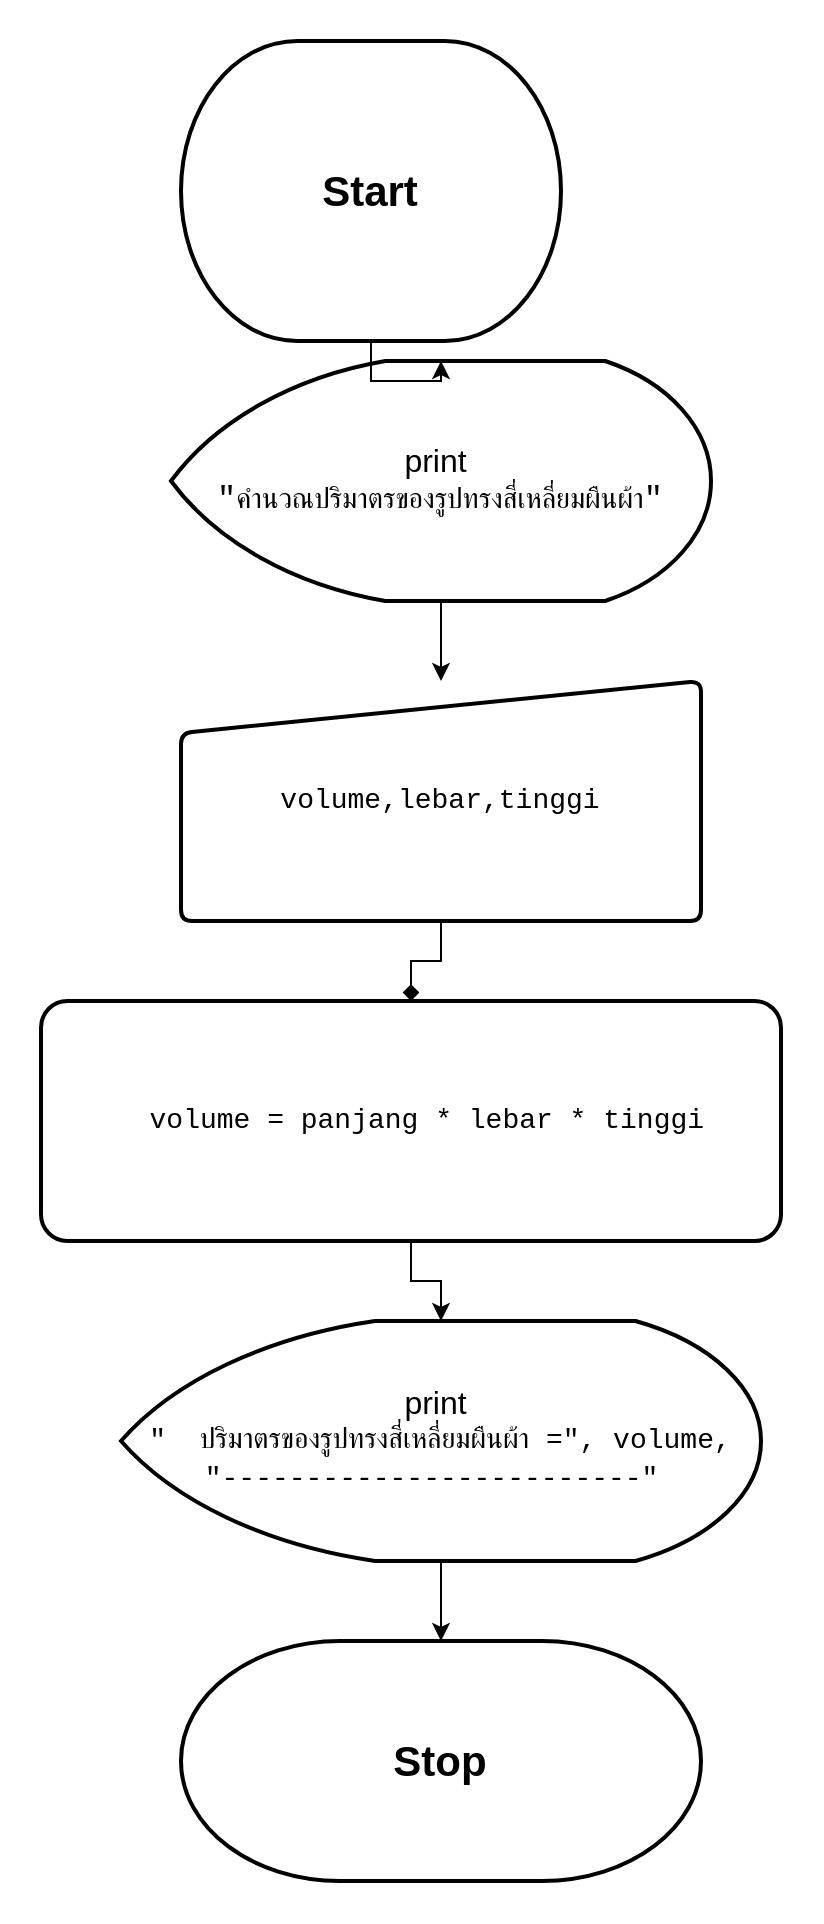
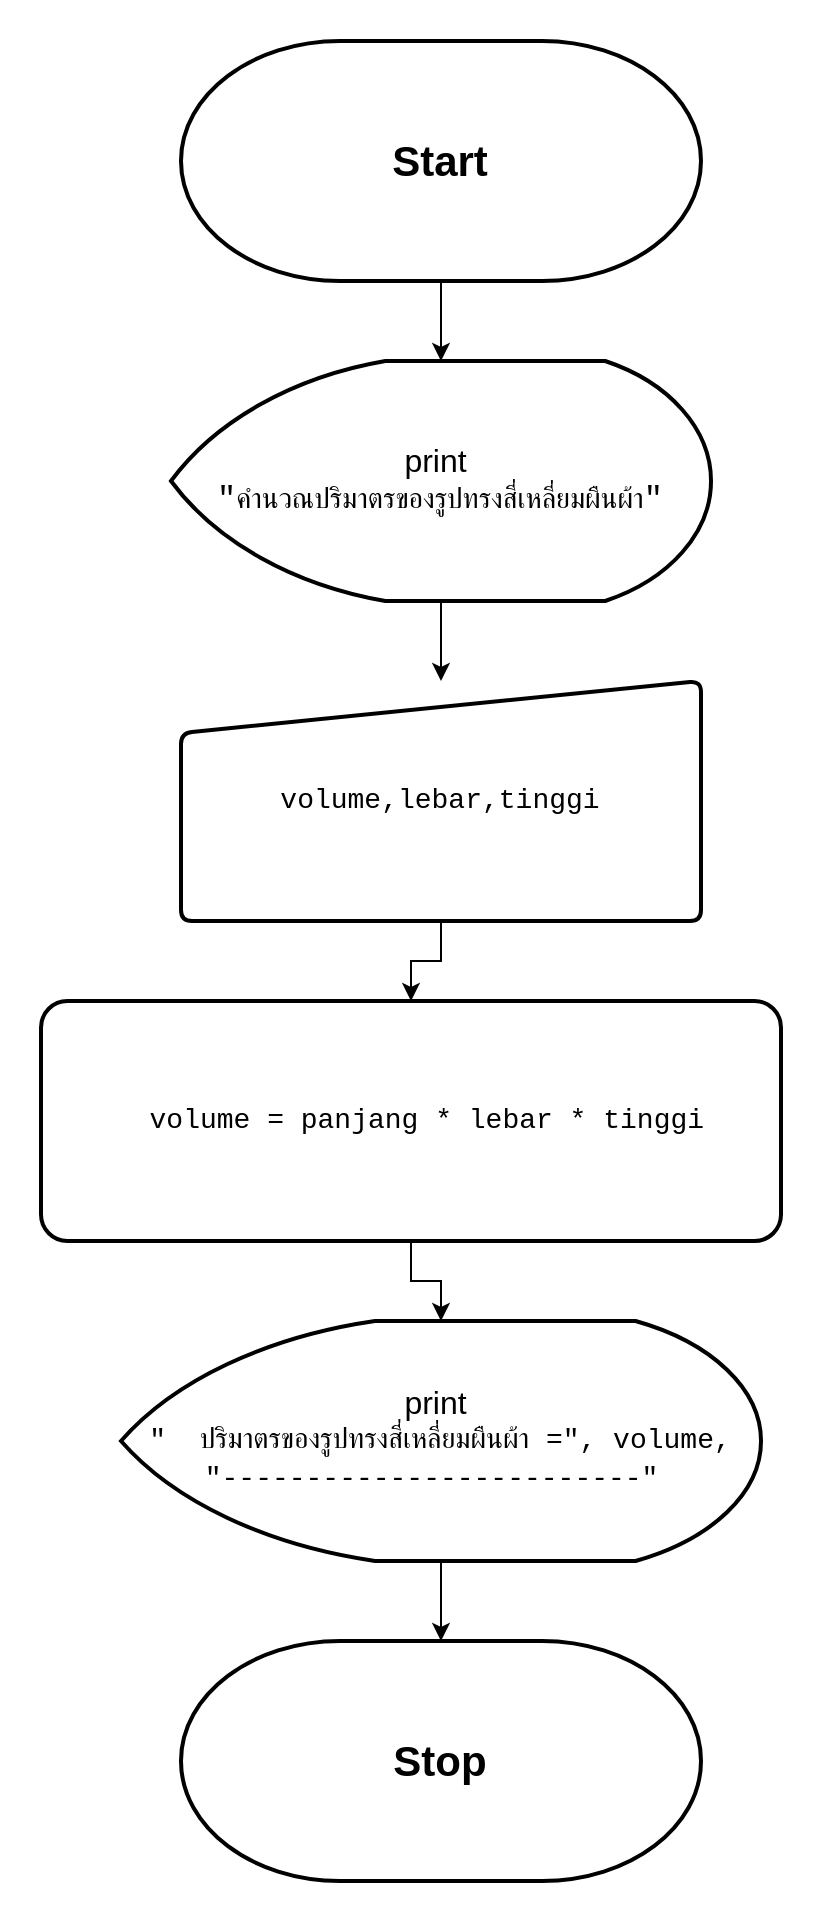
node "Start": size 380x300 -> 520x240
edge "volume,lebar,tinggi" -> "volume = panjang * lebar * tinggi": arrowhead diamond -> classic
